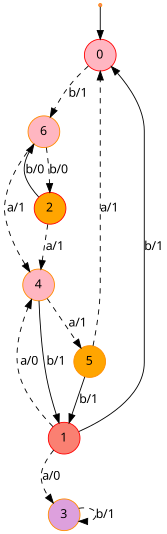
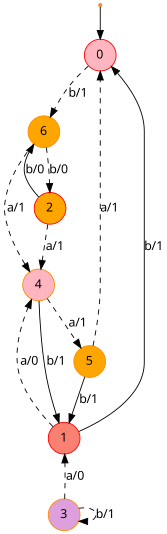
node "6": fillcolor lightpink -> orange
edge "1" -> "3": reversed
